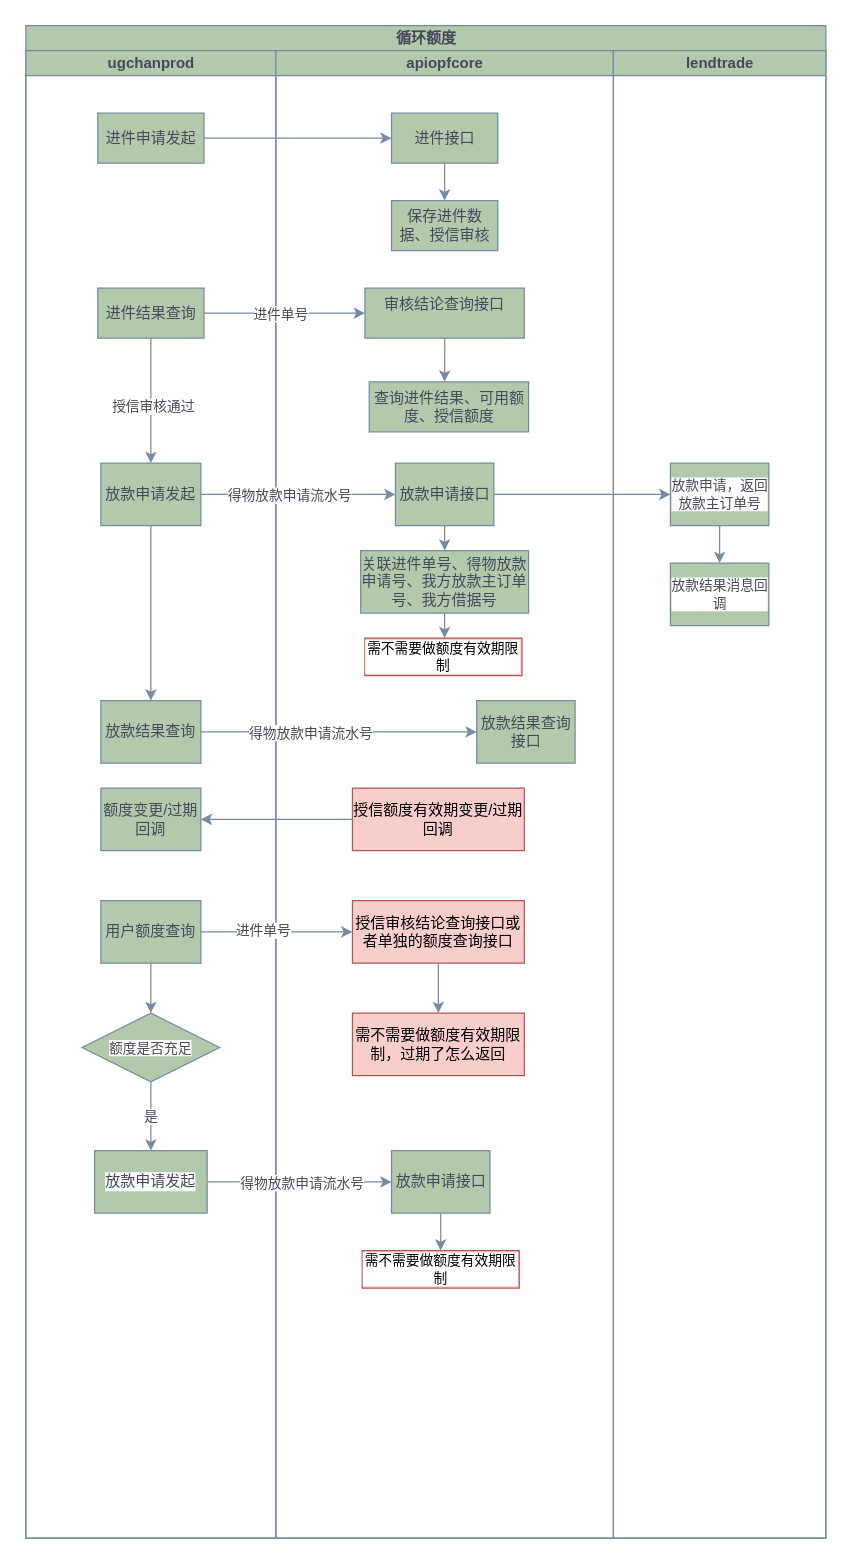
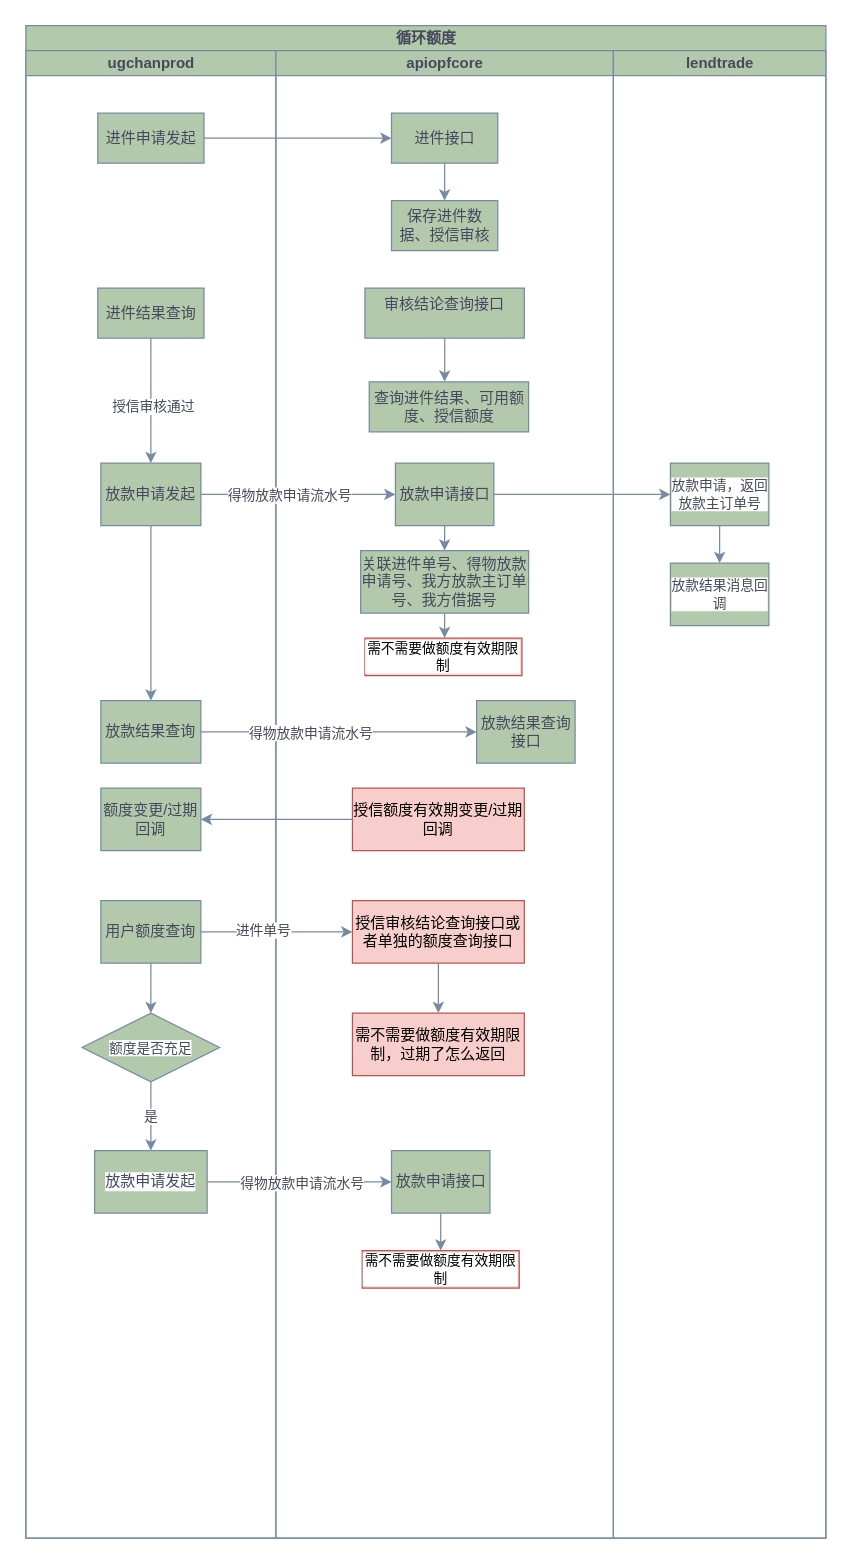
edge "进件结果查询" -> "审核结论查询接口": removed, label "进件单号"
